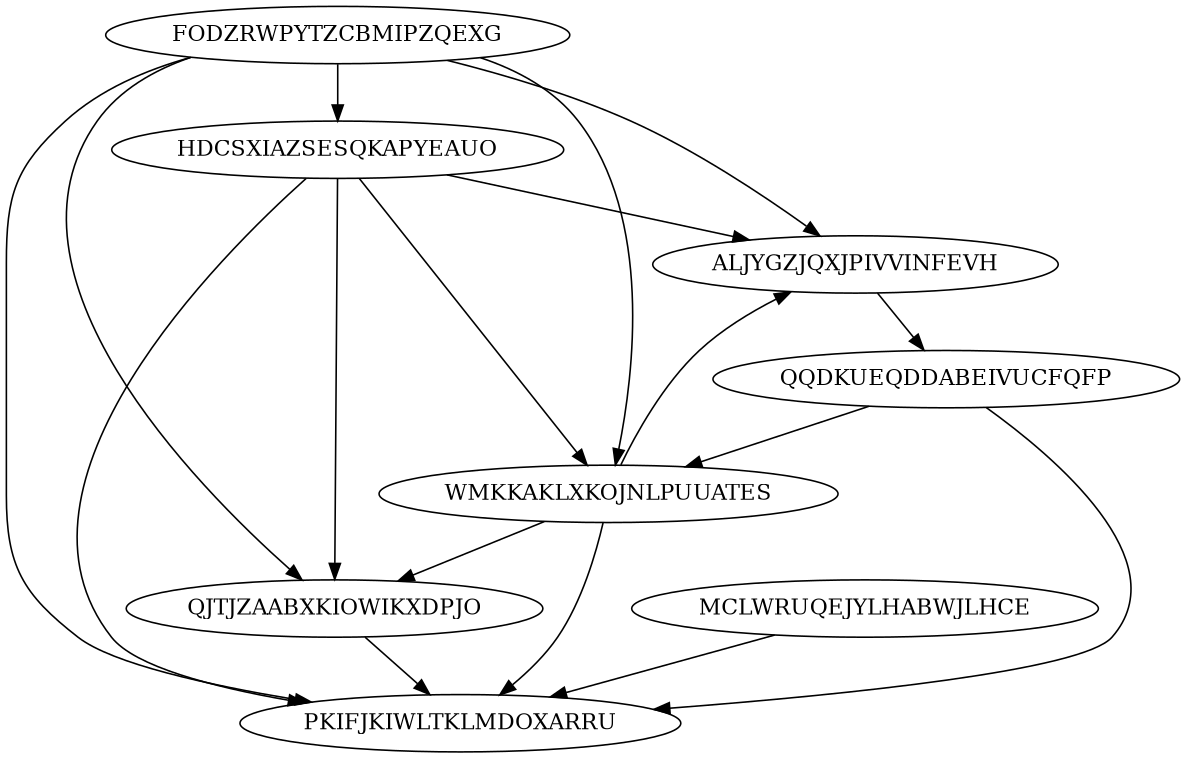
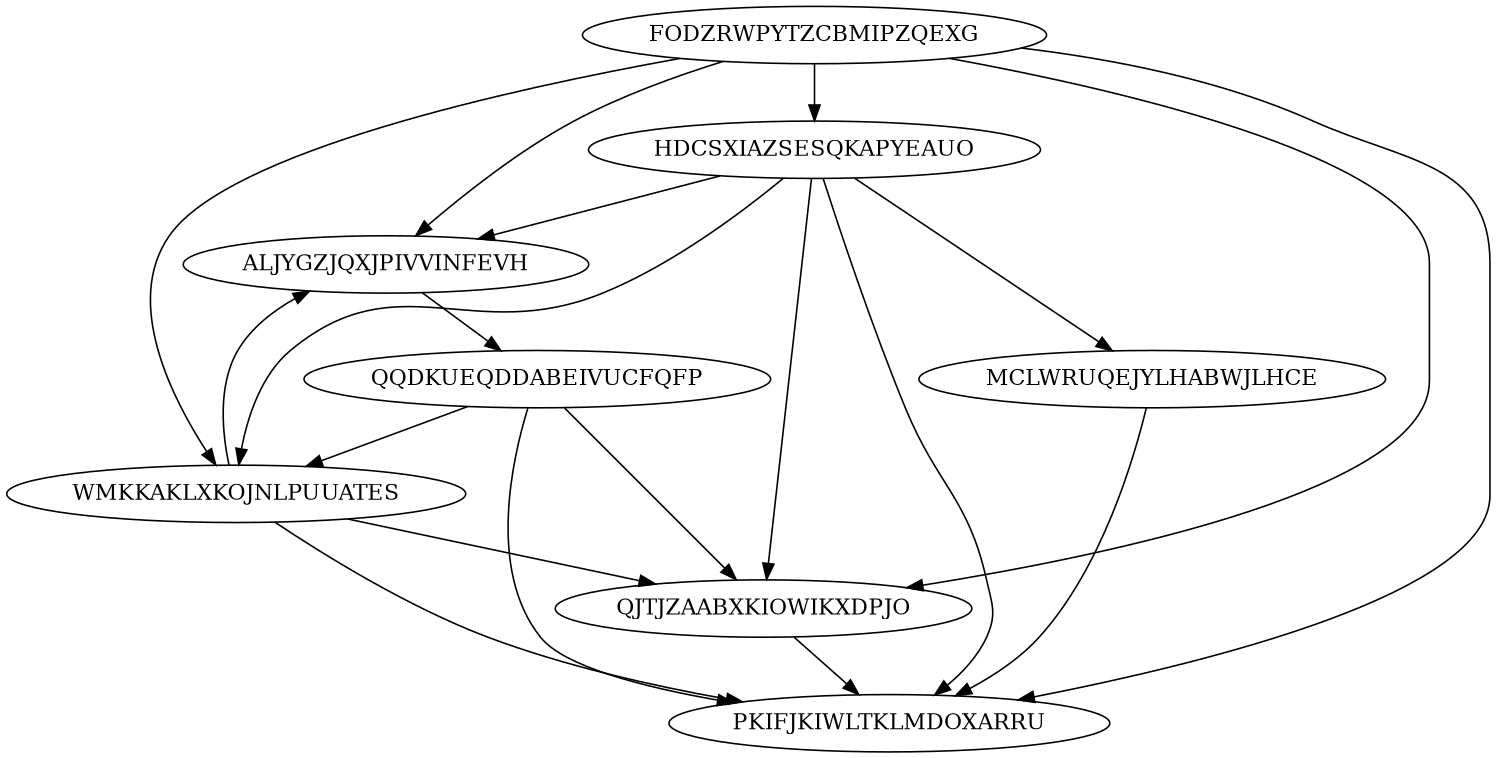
edge "HDCSXIAZSESQKAPYEAUO" -> "MCLWRUQEJYLHABWJLHCE": added
edge "QQDKUEQDDABEIVUCFQFP" -> "QJTJZAABXKIOWIKXDPJO": added
